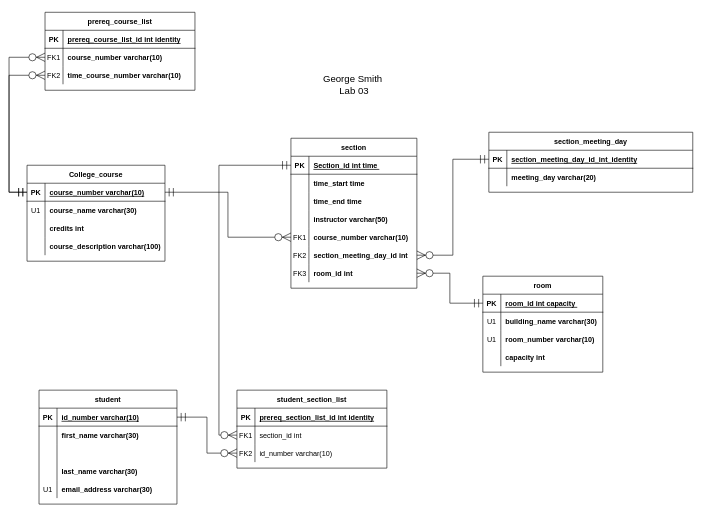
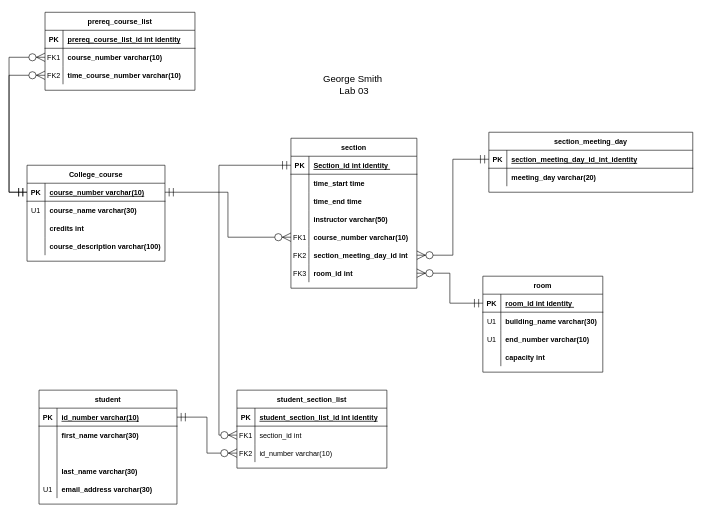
node "Section_id int time": label "Section_id int time" -> "Section_id int identity"
node "room_id int capacity": label "room_id int capacity" -> "room_id int identity"
node "room_number varchar(10)": label "room_number varchar(10)" -> "end_number varchar(10)"
node "prereq_section_list_id int identity": label "prereq_section_list_id int identity" -> "student_section_list_id int identity"
